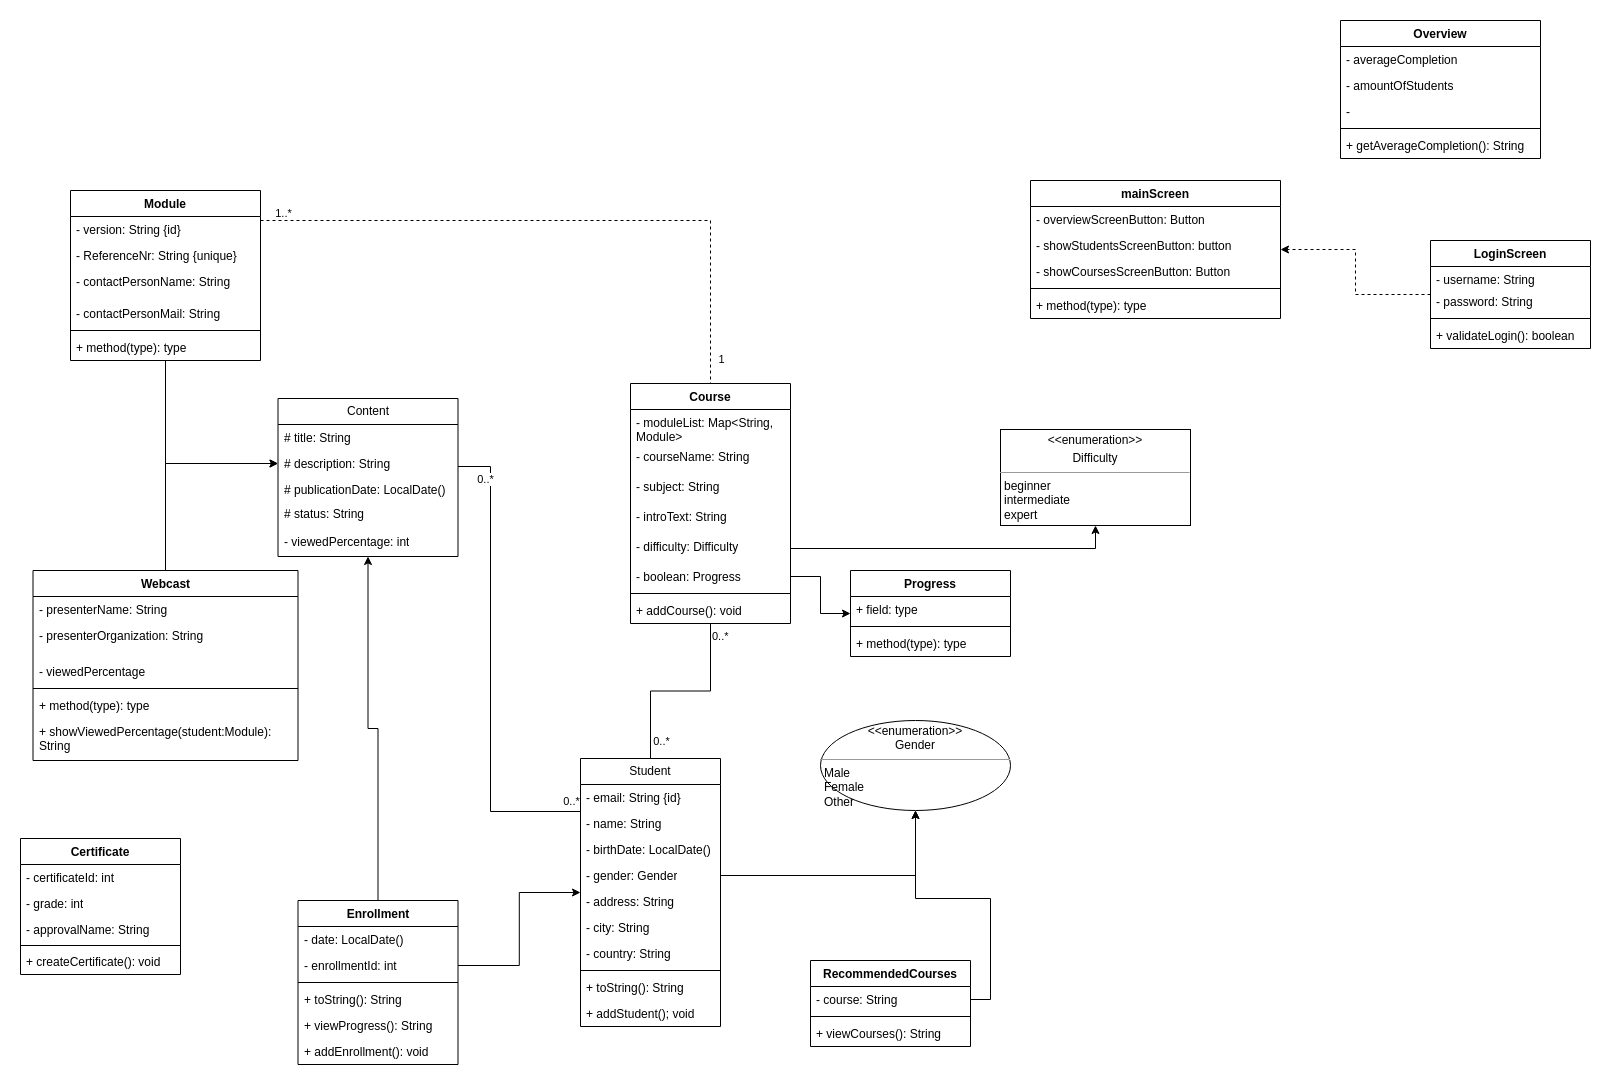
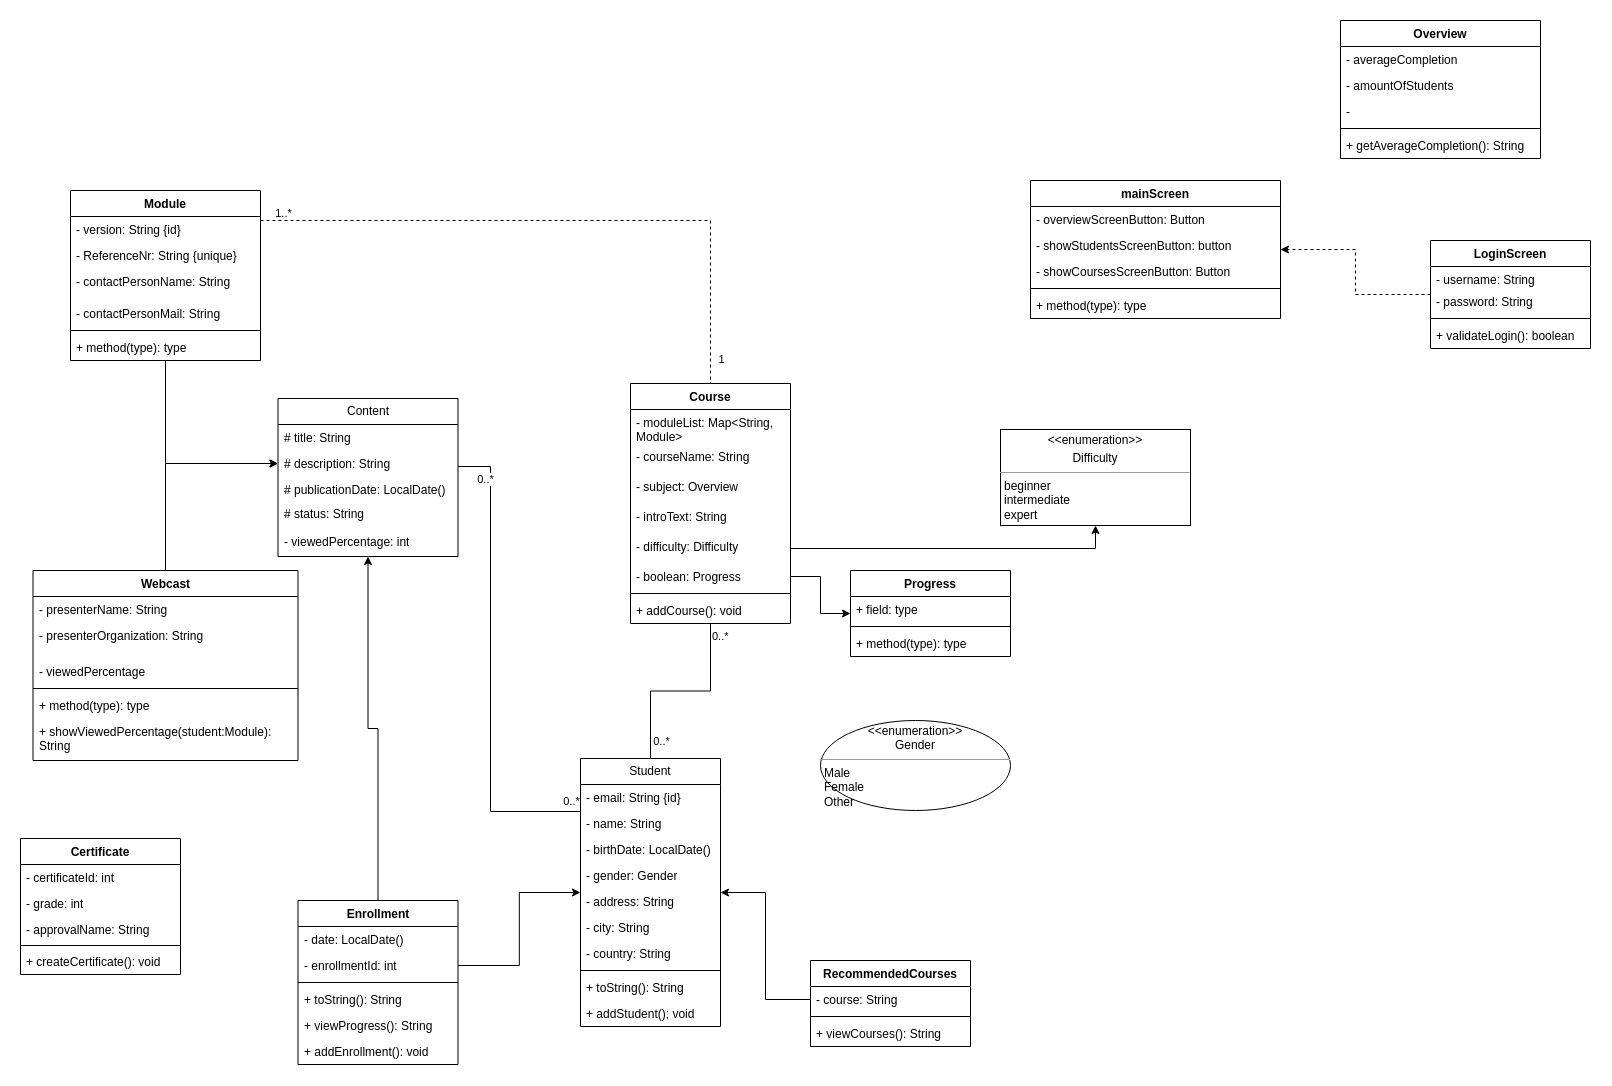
node "- subject: String": label "- subject: String" -> "- subject: Overview"
edge "- gender: Gender" -> "<<enumeration>> Gender Male Female Other": removed
edge "- course: String" -> "<<enumeration>> Gender Male Female Other": now "- course: String" -> "Student"
